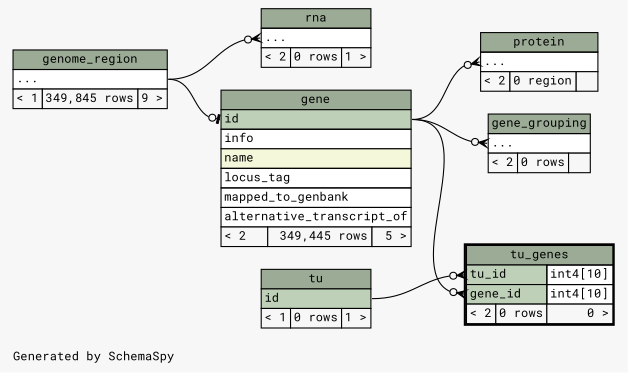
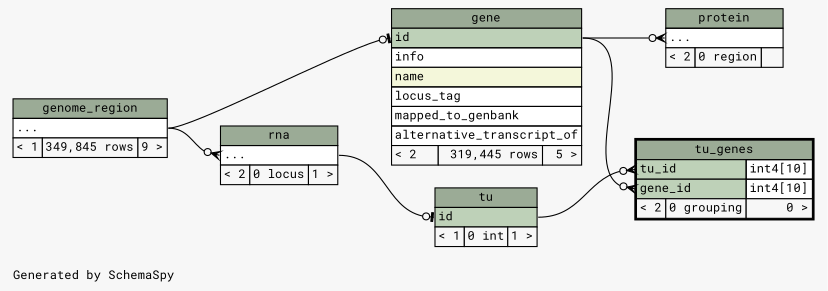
node "rna": text "0 rows" -> "0 locus"
node "gene_grouping": removed
edge "rna" -> "tu": added
node "gene": text "349,445 rows" -> "319,445 rows"
node "tu_genes": text "0 rows" -> "0 grouping"
node "tu": text "0 rows" -> "0 int"
